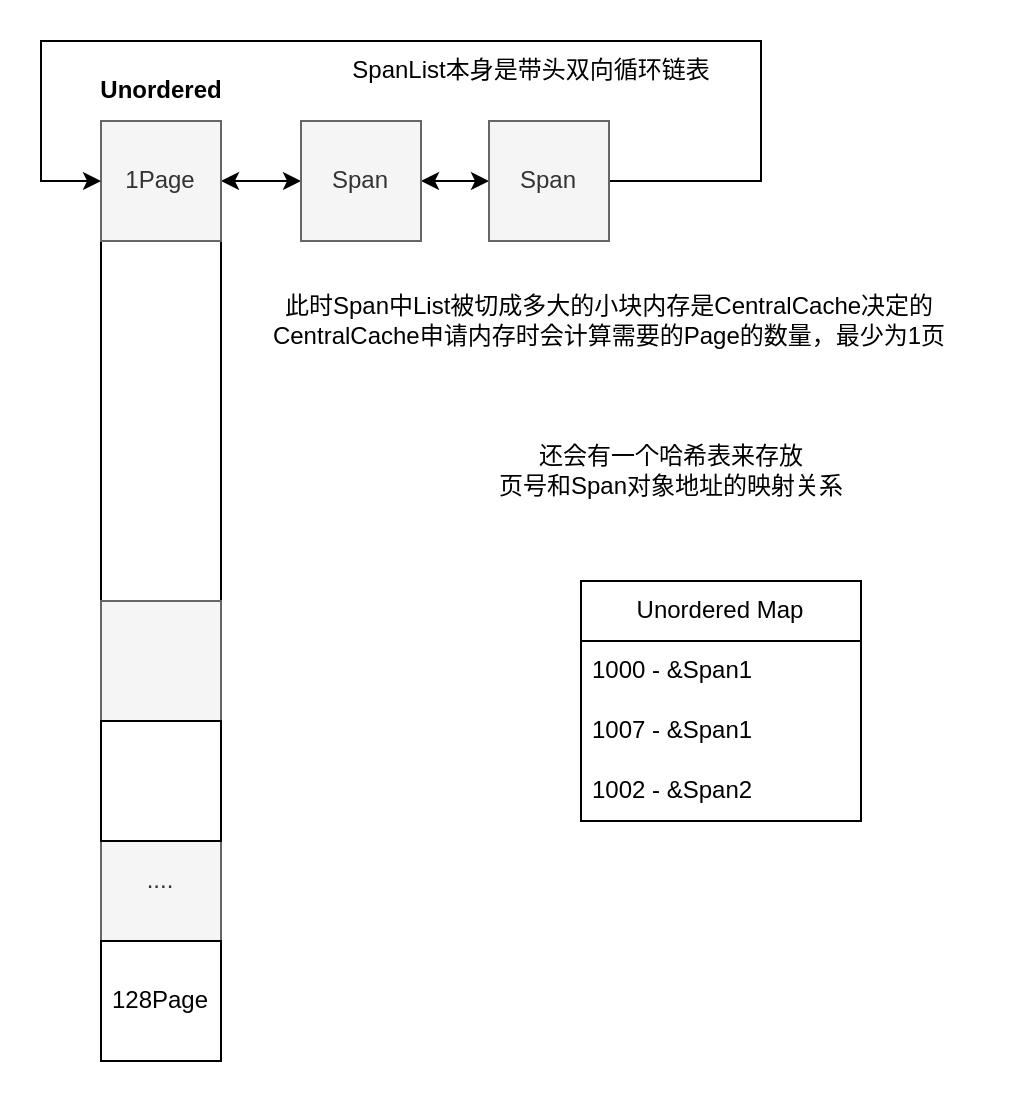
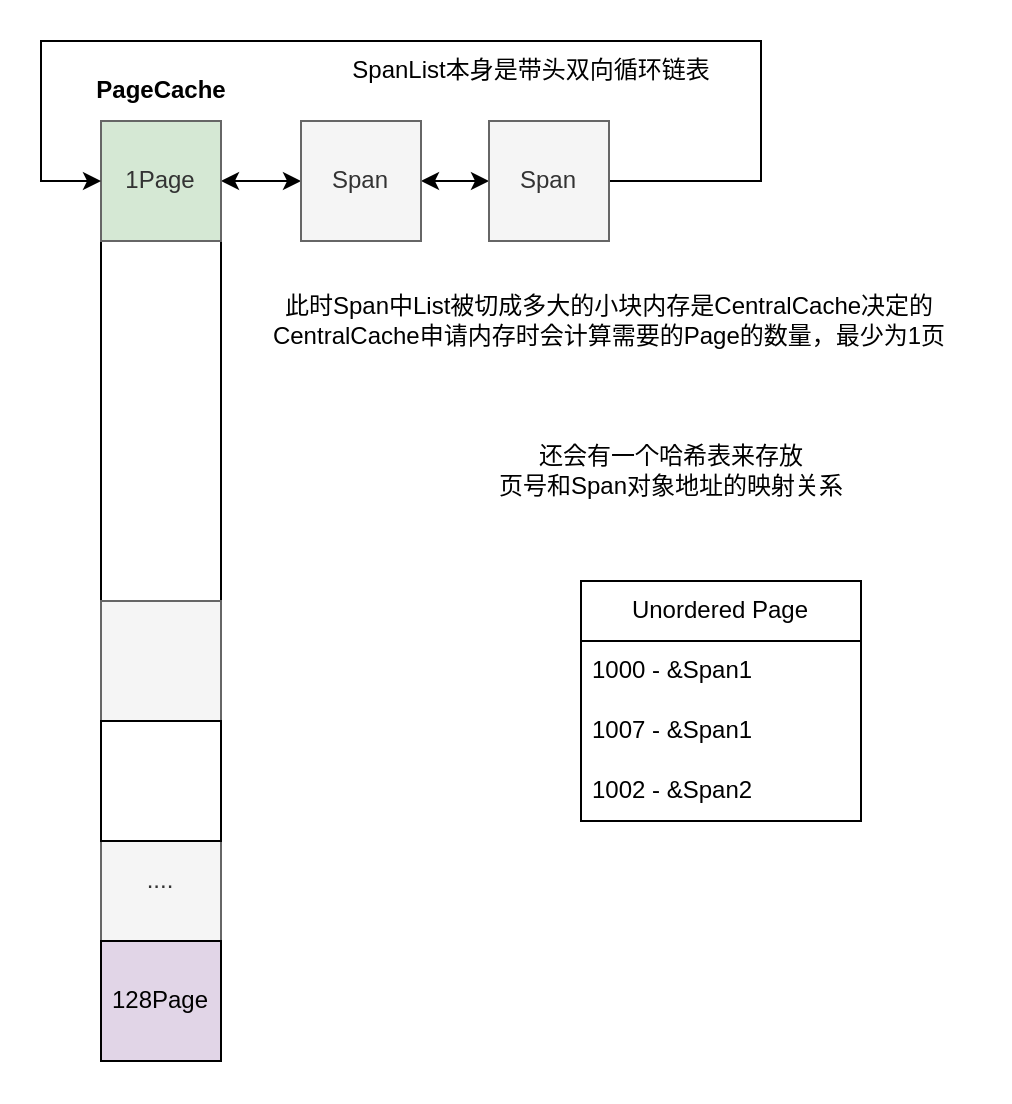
node "Unordered": label "Unordered" -> "PageCache"
node "1Page": fillcolor #f5f5f5 -> #d5e8d4
node "Unordered Map": label "Unordered Map" -> "Unordered Page"
node "128Page": fillcolor #ffffff -> #e1d5e7
